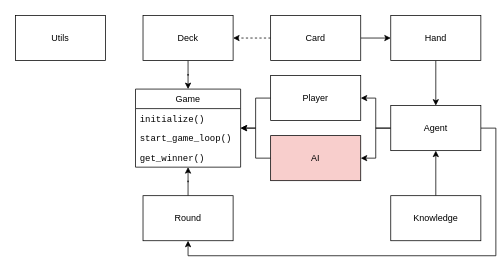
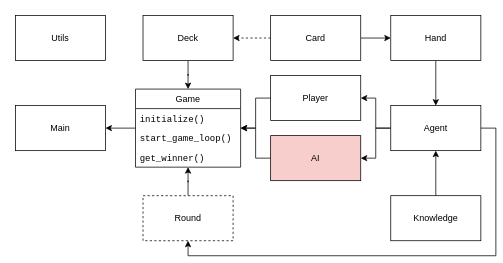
node "Main": added
edge "start_game_loop()" -> "Main": added
node "Round": style solid -> dashed
